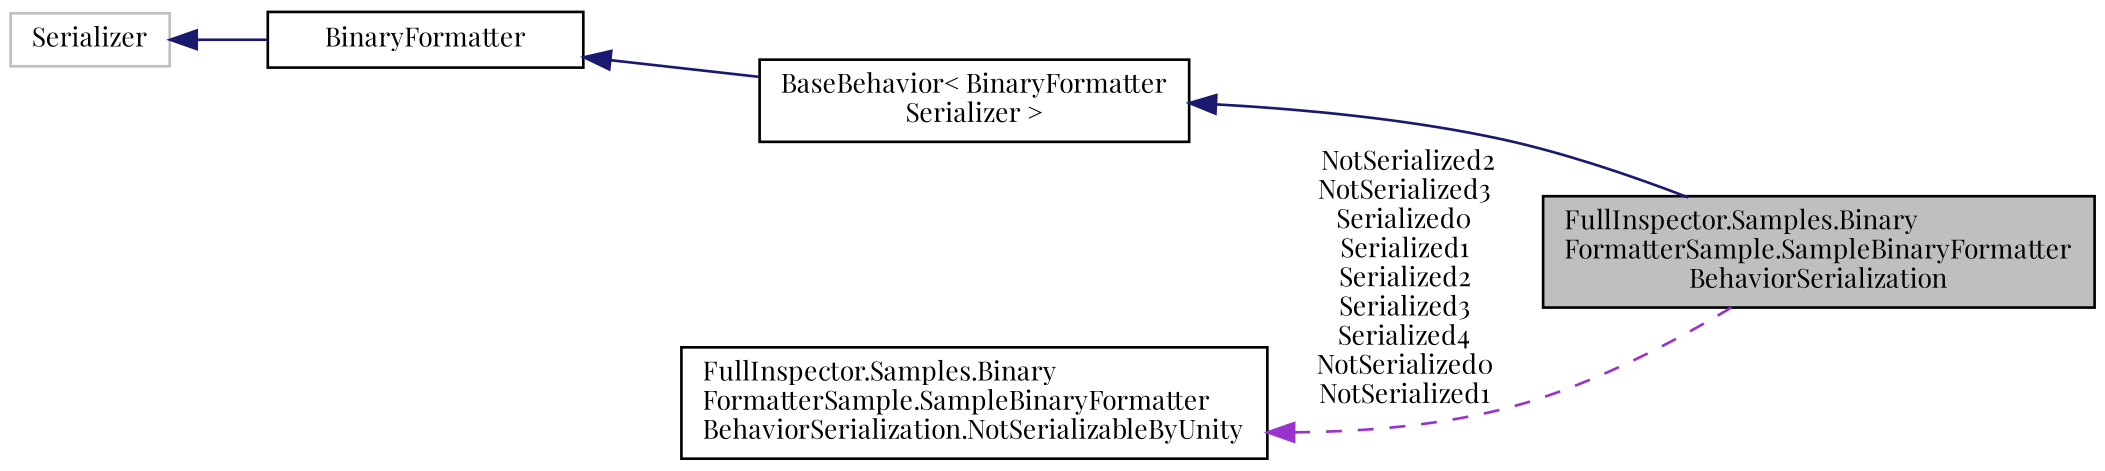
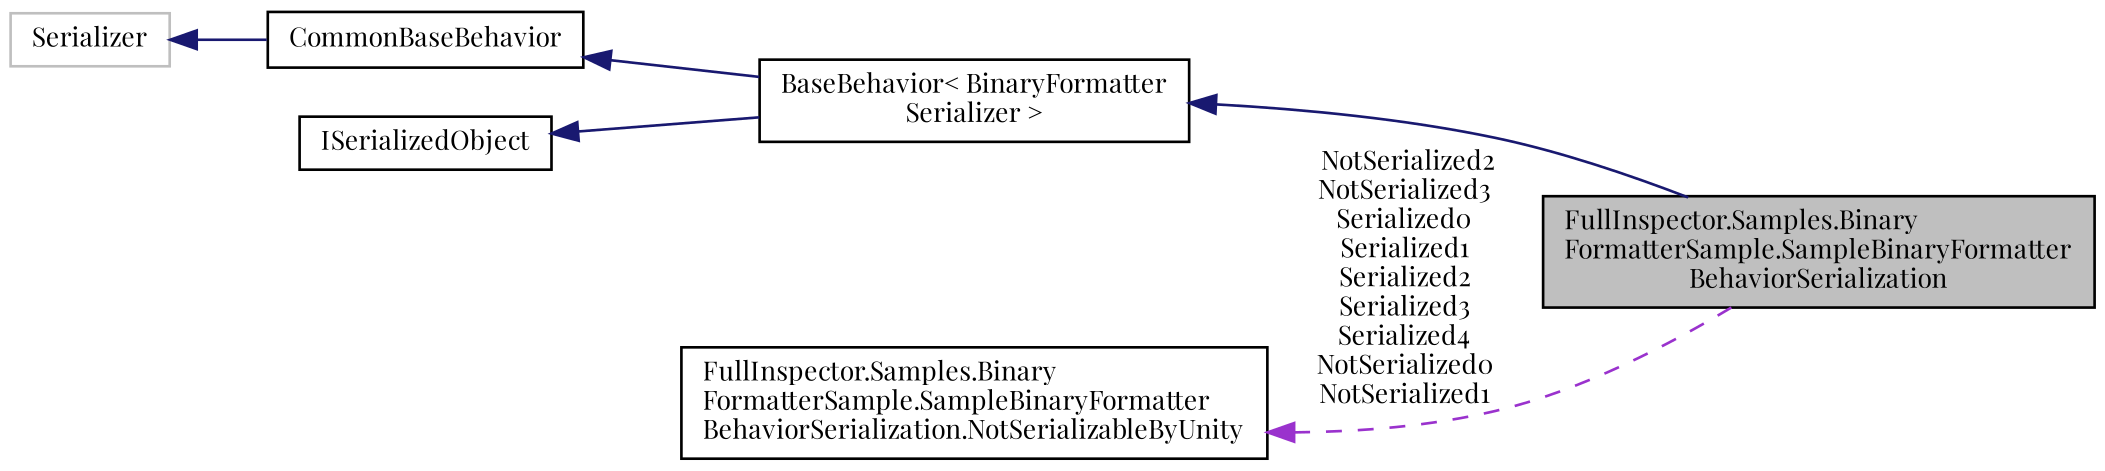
node "BinaryFormatter": label "BinaryFormatter" -> "CommonBaseBehavior"
node "ISerializedObject": added
